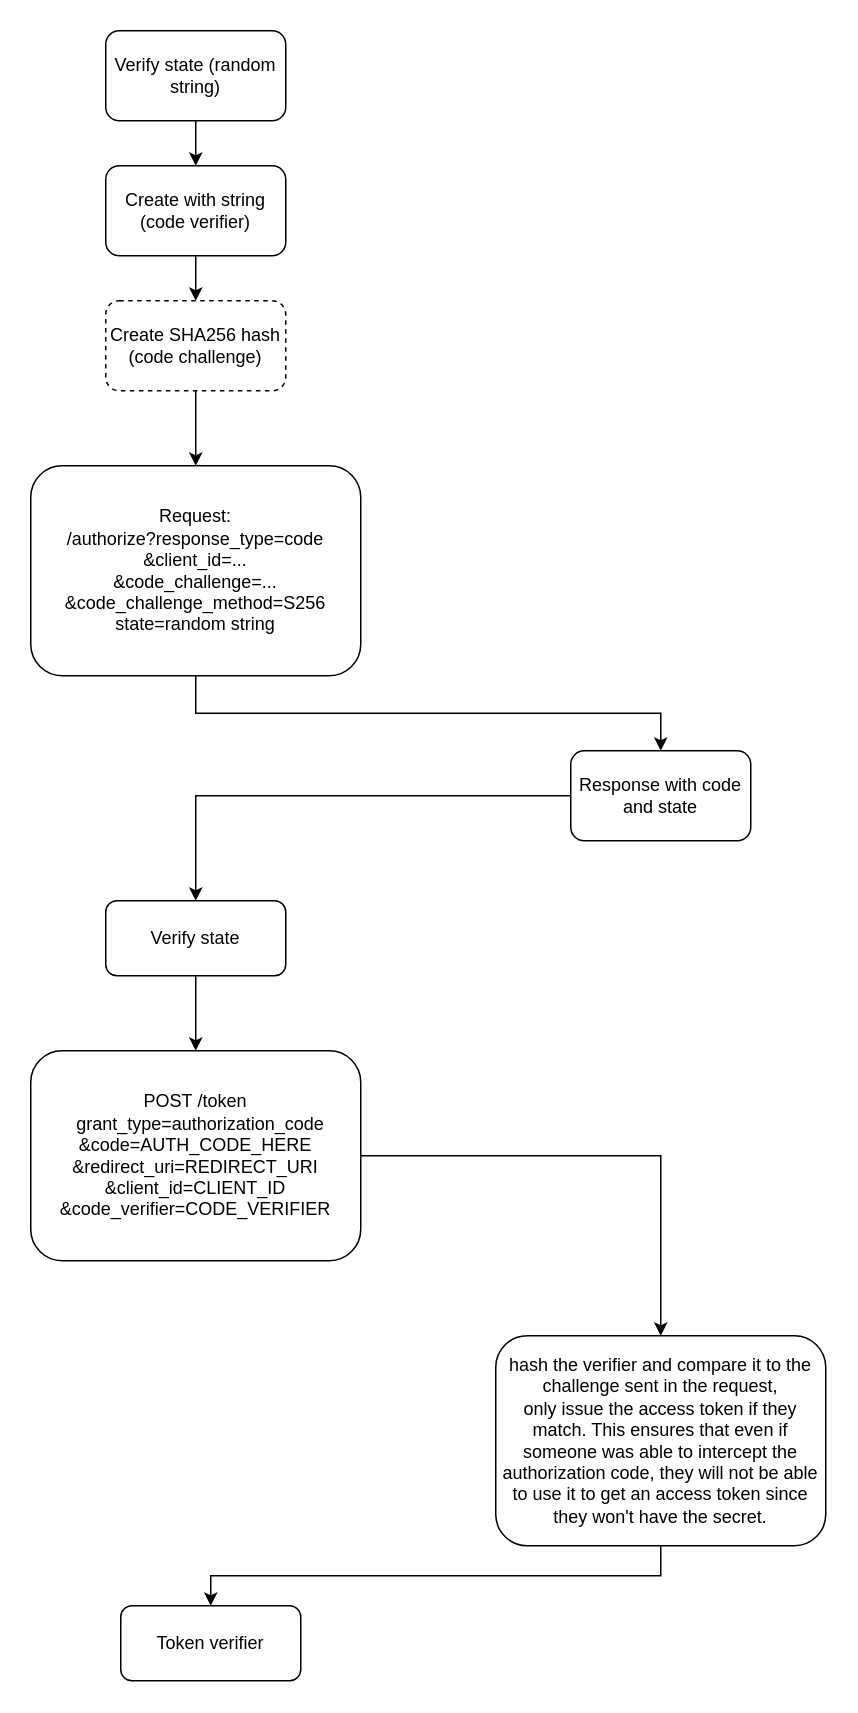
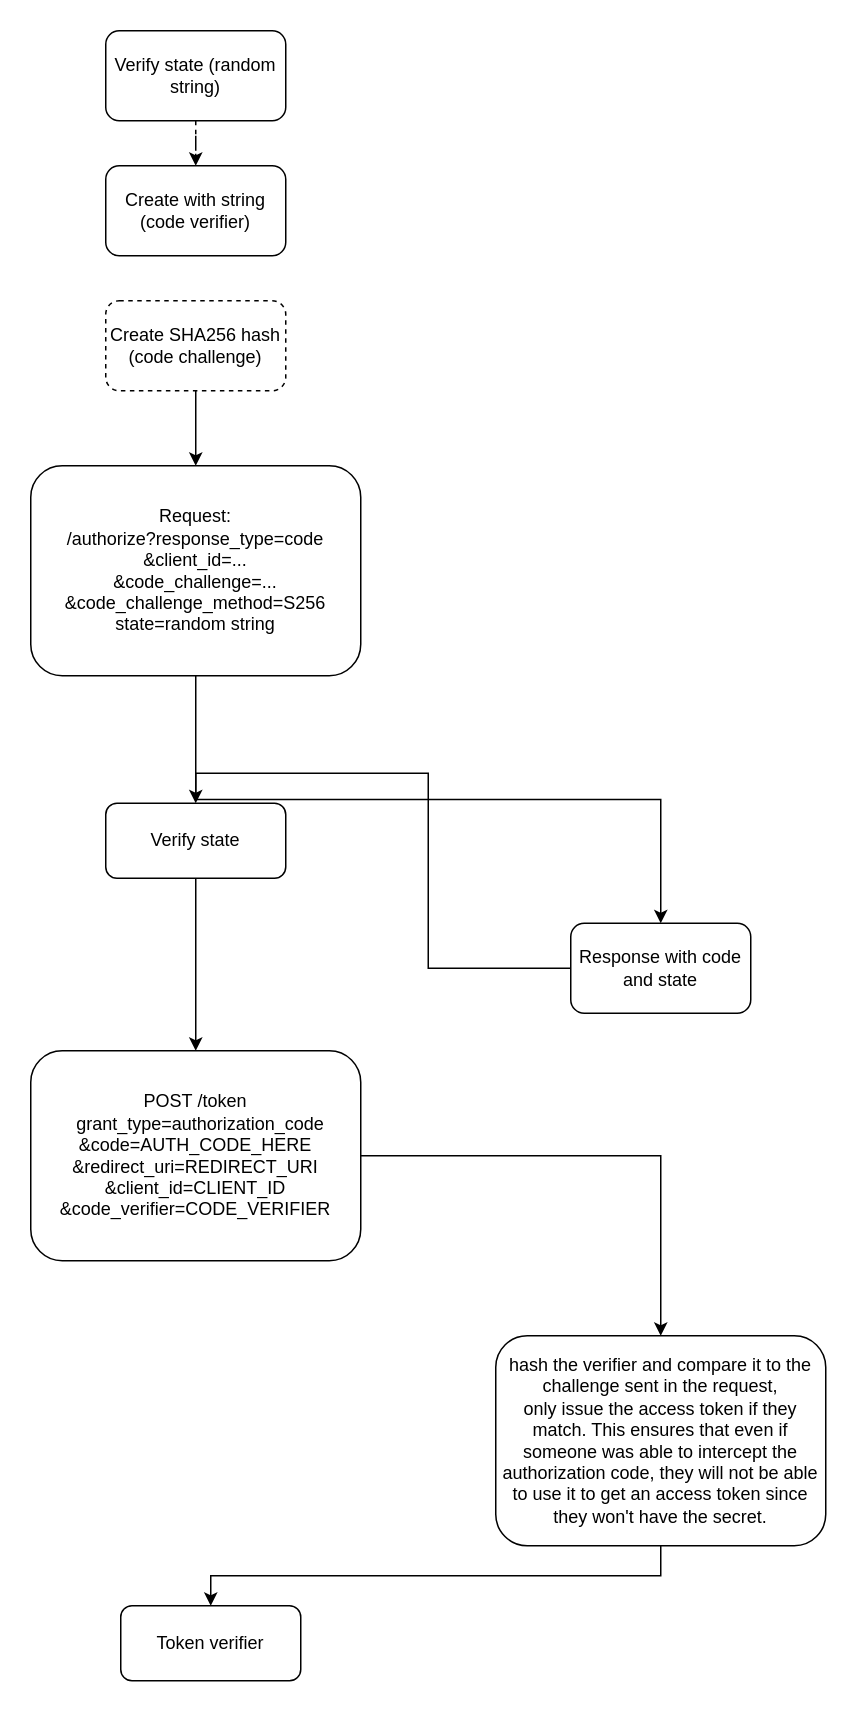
edge "Verify state (random string)" -> "Create with string (code verifier)": style solid -> dashed
edge "Create with string (code verifier)" -> "Create SHA256 hash (code challenge)": removed
node "Response with code and state": moved (661, 796) -> (661, 968)
node "Verify state": moved (196, 938) -> (196, 841)
